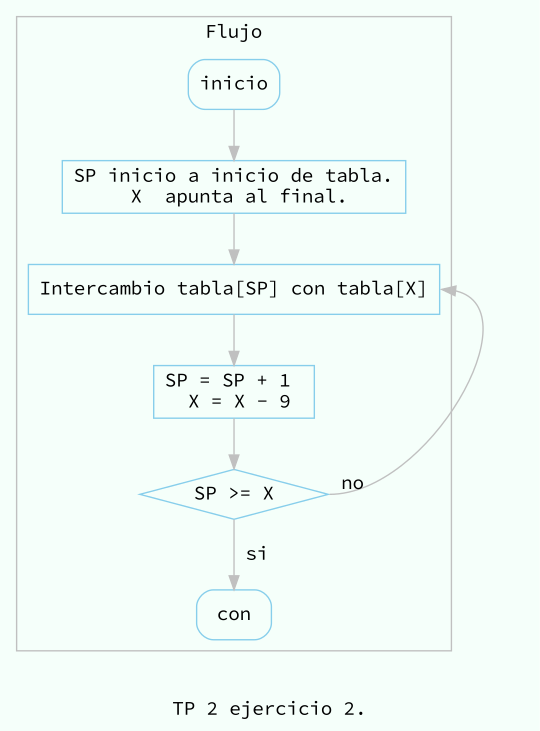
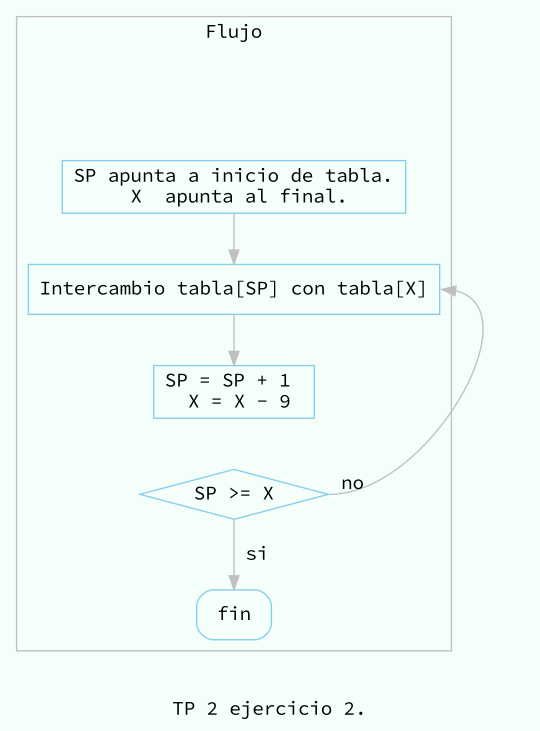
node "inicio": removed
node "SP inicio a inicio de tabla. X  apunta al final.": label "SP inicio a inicio de tabla. X  apunta al final." -> "SP apunta a inicio de tabla. X  apunta al final."
edge "SP = SP + 1 X = X - 9" -> "SP >= X": removed
node "con": label "con" -> "fin"
